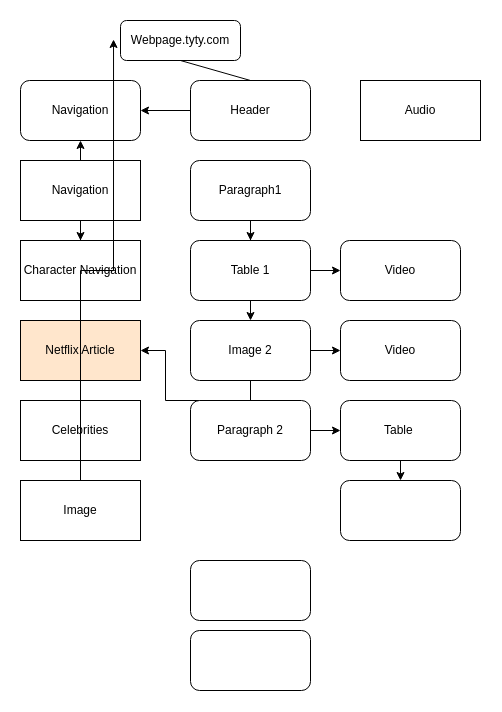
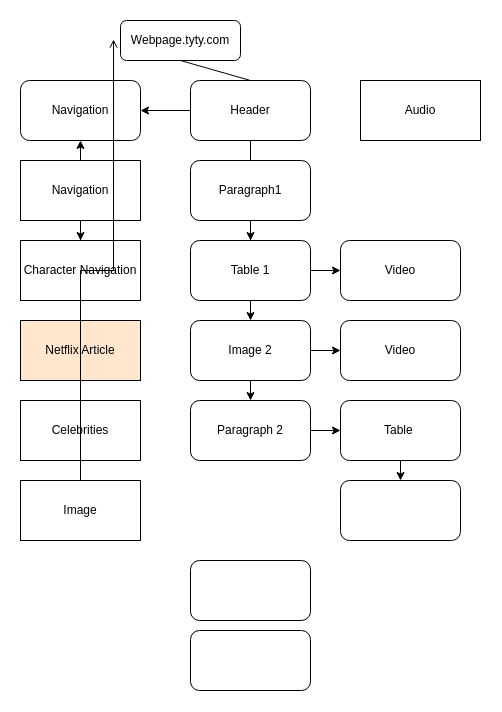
edge "Image" -> "Webpage.tyty.com": arrowhead classic -> open
edge "Header" -- "Paragraph1": added
edge "Image 2" -> "Netflix Article": now "Image 2" -> "Paragraph 2"
